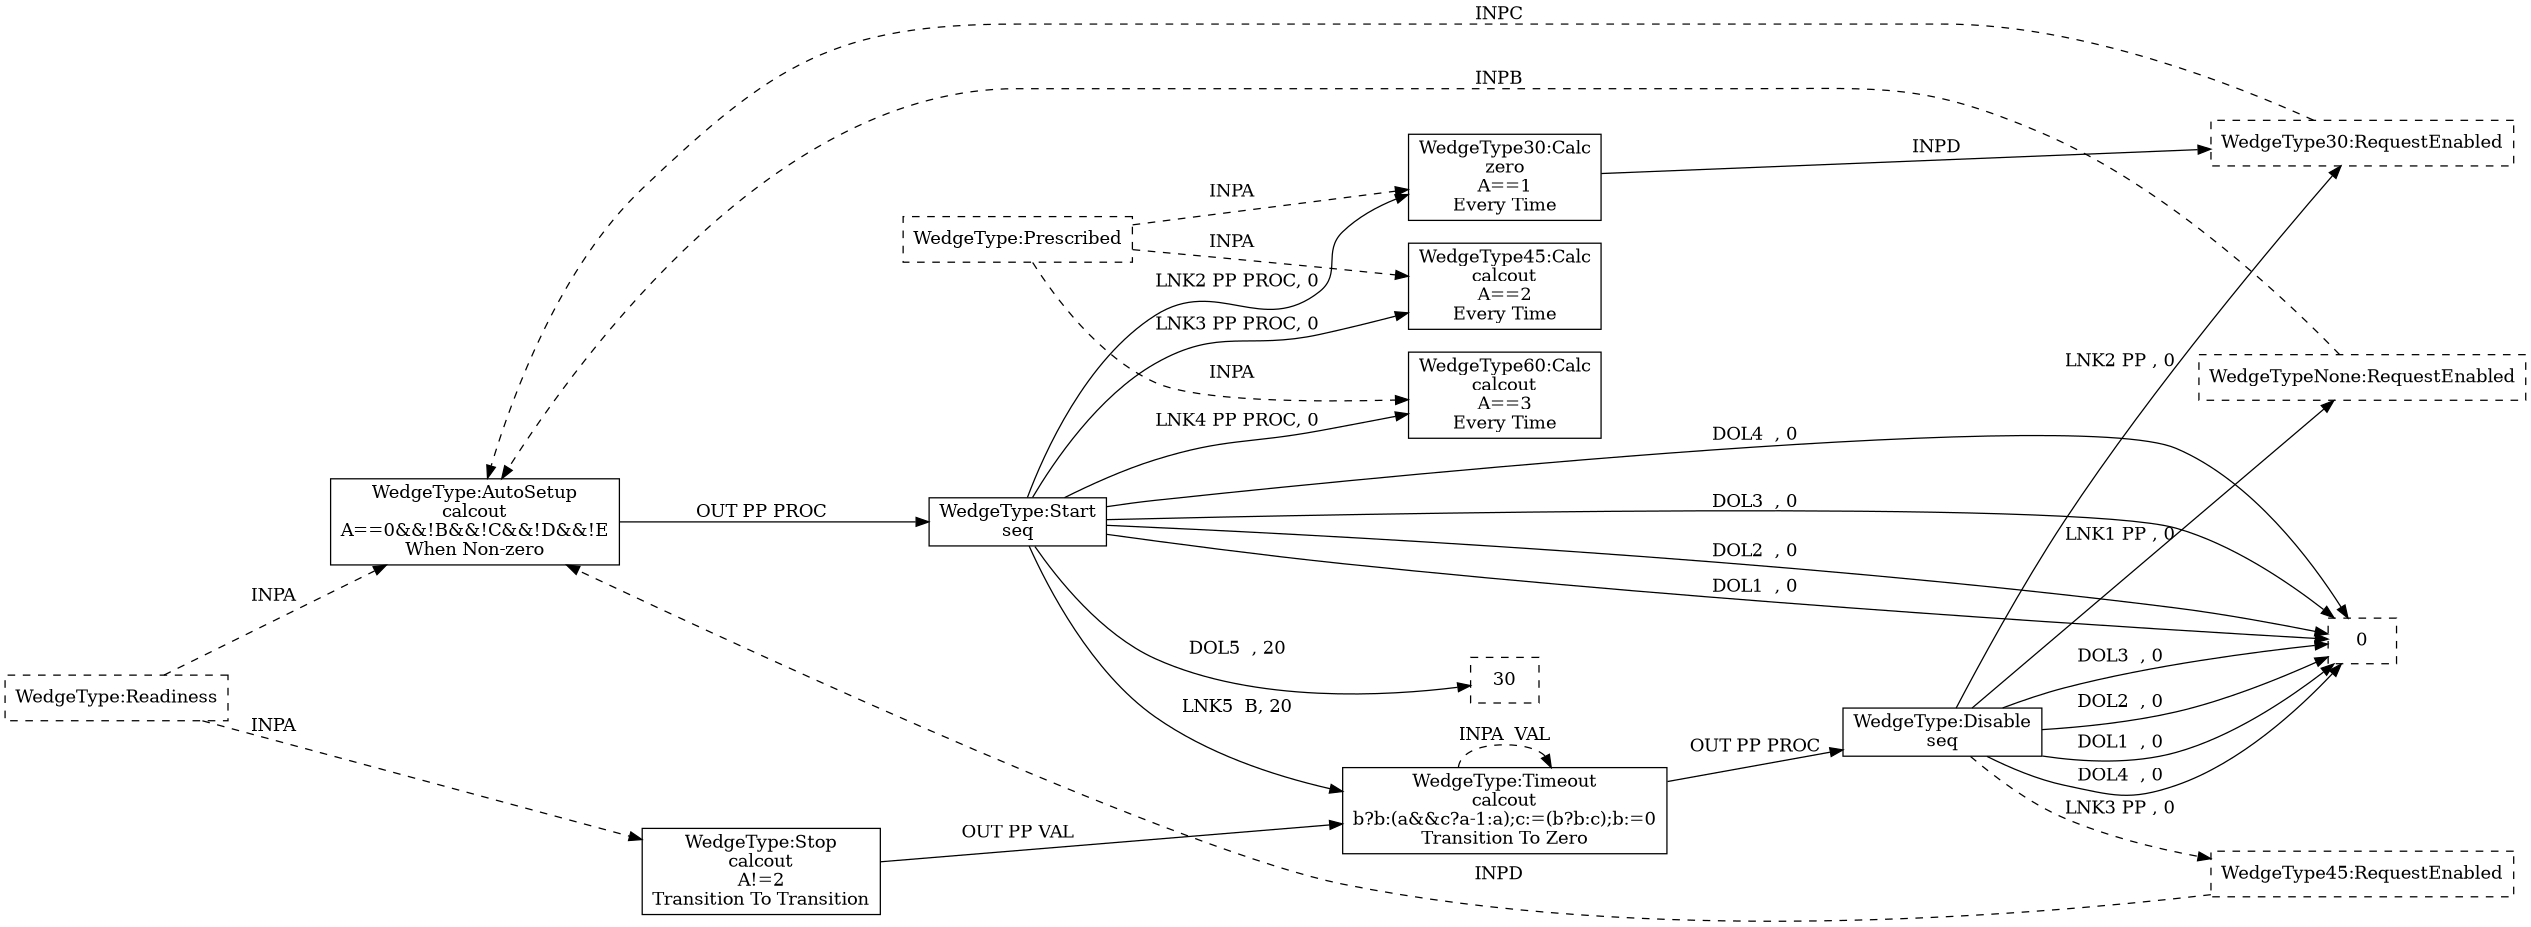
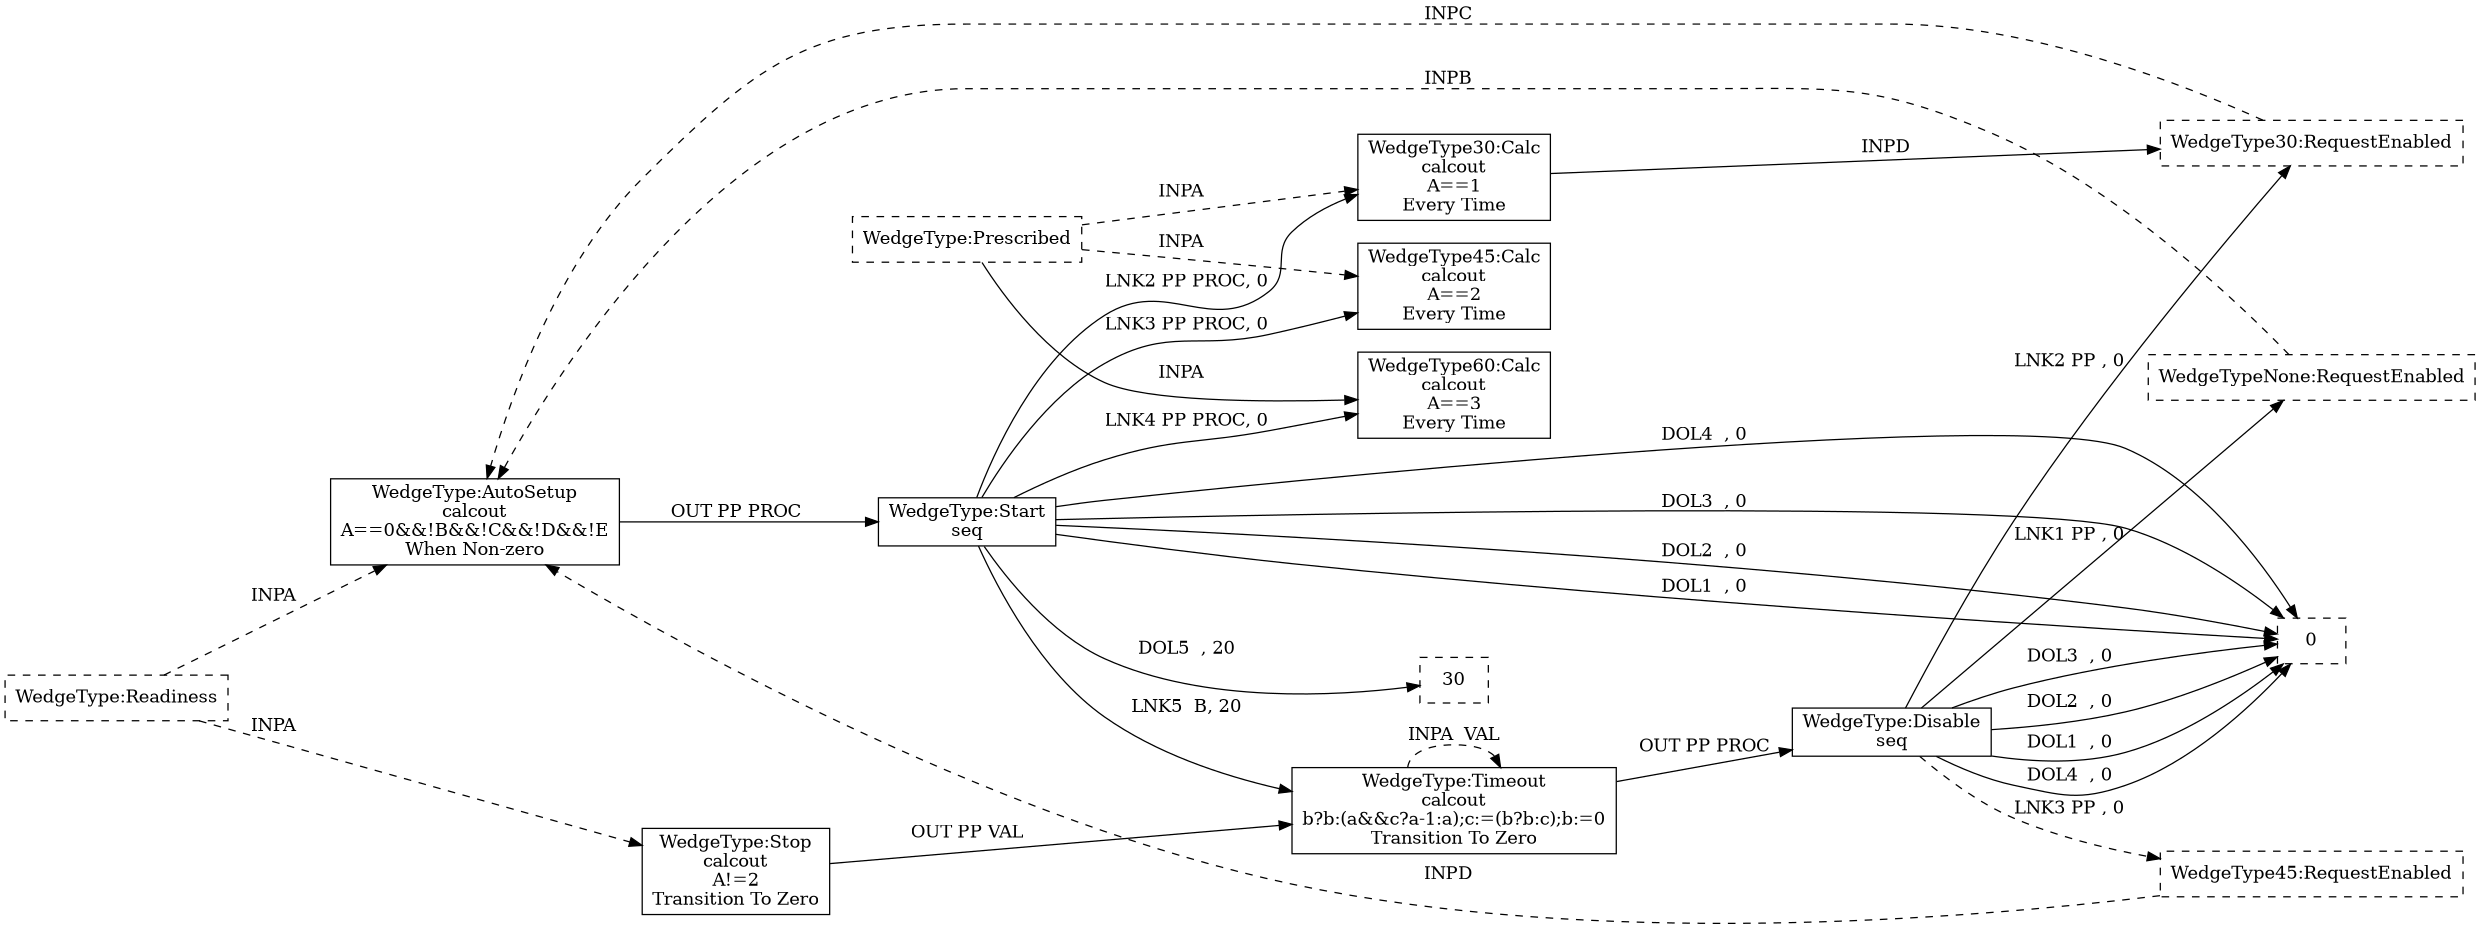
node "WedgeType30:Calc zero A==1 Every Time": label "WedgeType30:Calc zero A==1 Every Time" -> "WedgeType30:Calc calcout A==1 Every Time"
edge "WedgeType:Prescribed" -> "WedgeType60:Calc calcout A==3 Every Time": style dashed -> solid
node "WedgeType:Stop calcout A!=2 Transition To Transition": label "WedgeType:Stop calcout A!=2 Transition To Transition" -> "WedgeType:Stop calcout A!=2 Transition To Zero"
